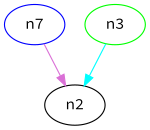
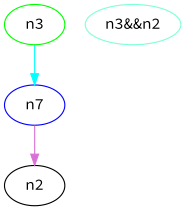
node "n3&&n2": added
edge "n3" -> "n2": now "n3" -> "n7"
